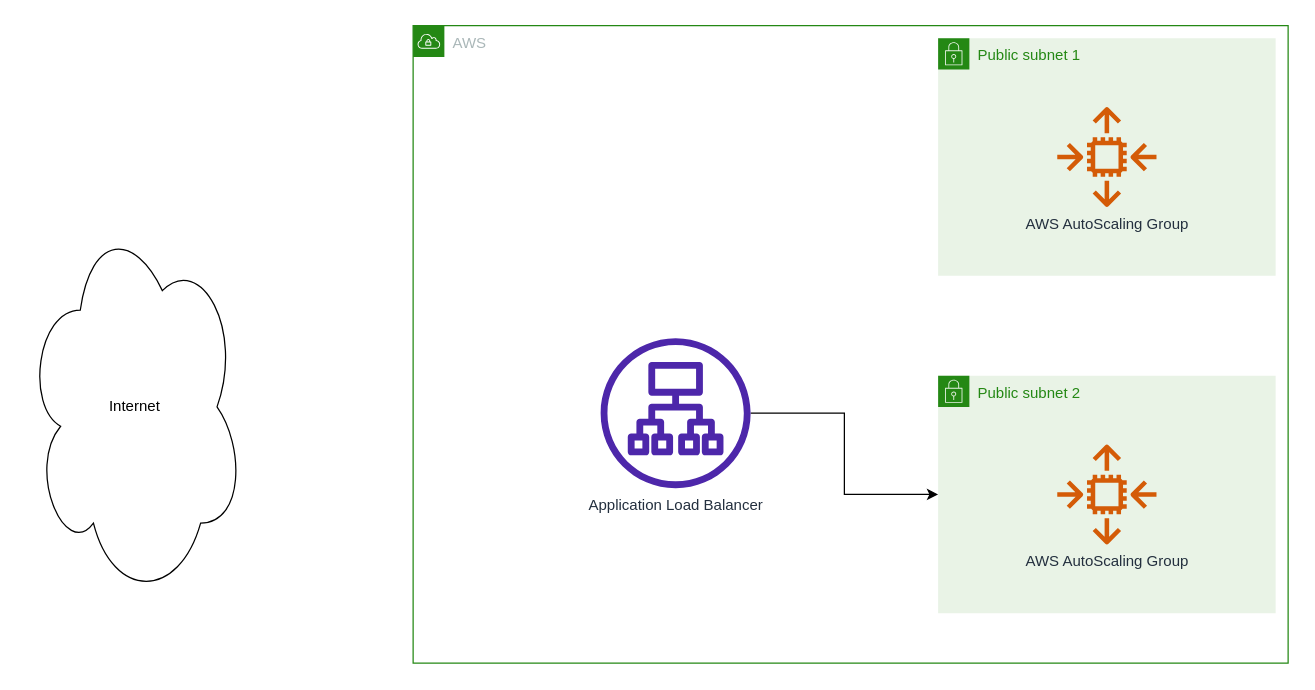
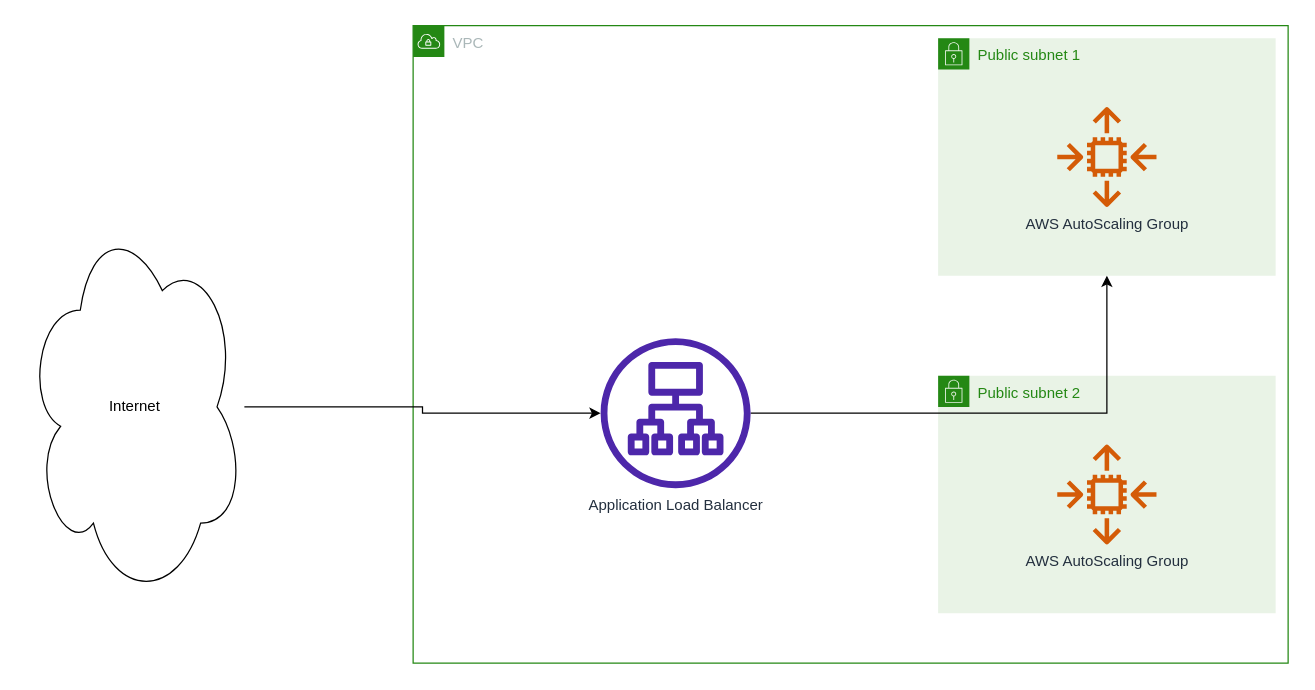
node "AWS": label "AWS" -> "VPC"
edge "Internet" -> "Application Load Balancer": added
edge "Application Load Balancer" -> "Public subnet 1": added
edge "Application Load Balancer" -> "Public subnet 2": removed
